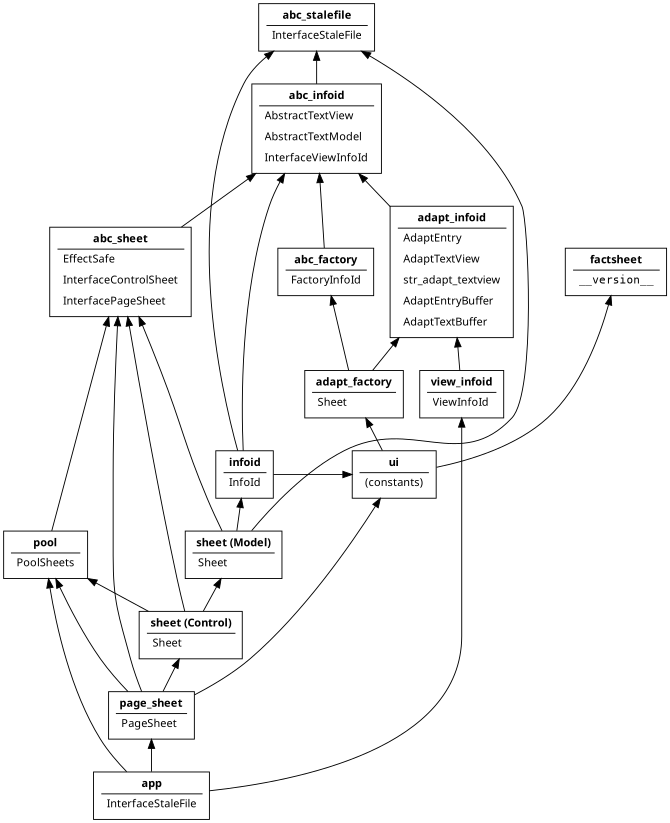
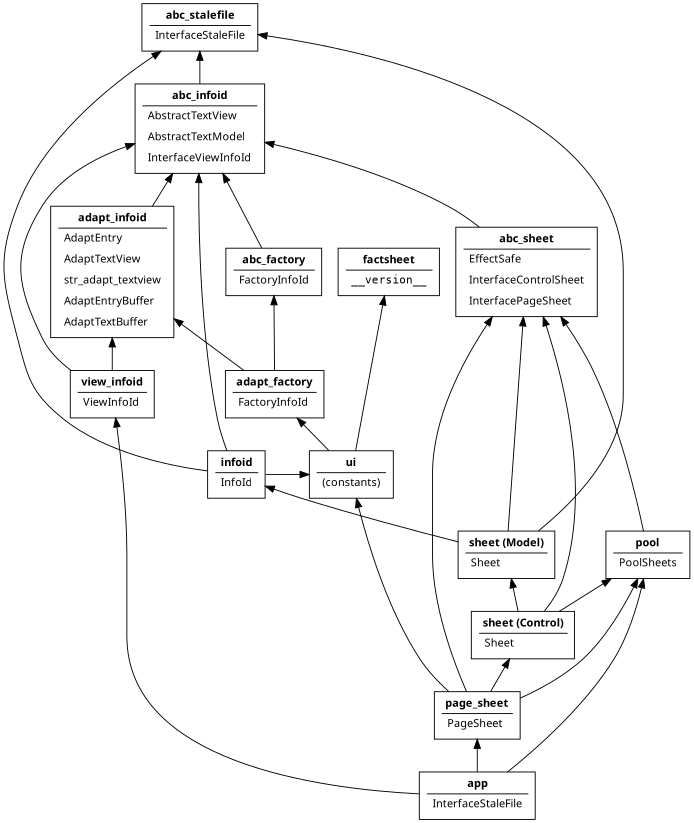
edge "view_infoid" -> "abc_infoid": added
node "adapt_factory": text "Sheet" -> "FactoryInfoId"
